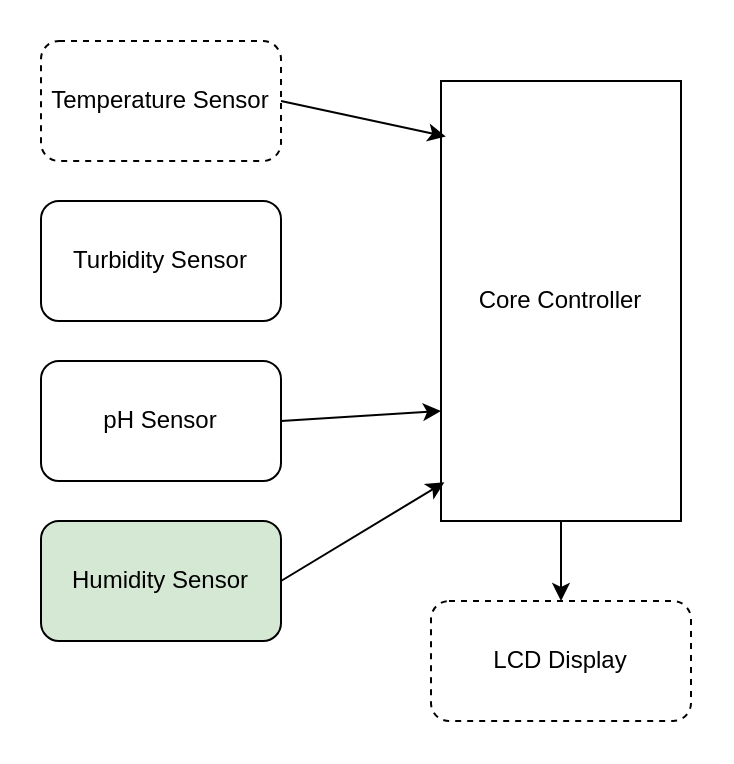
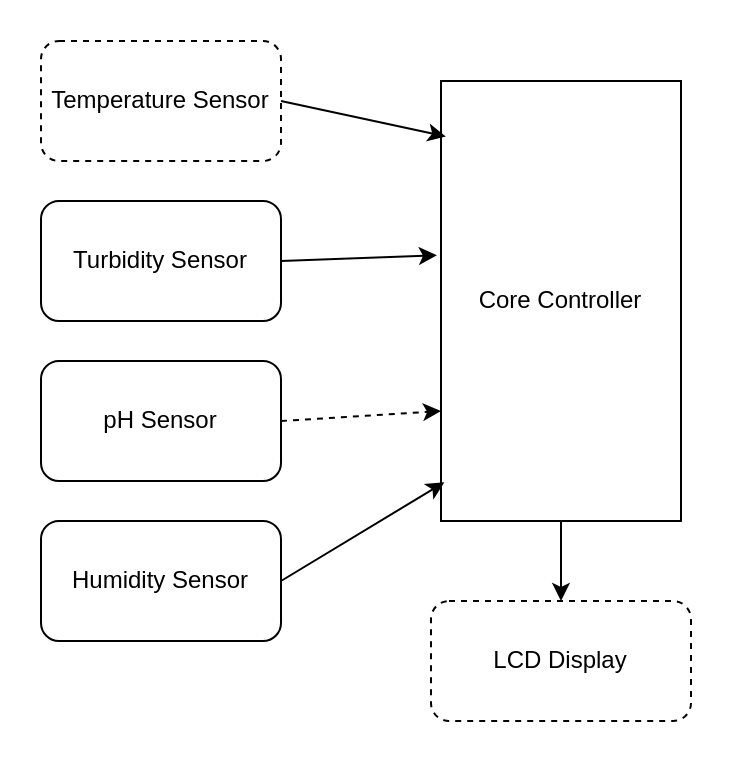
edge "Turbidity Sensor" -> "Core Controller": added
edge "pH Sensor" -> "Core Controller": style solid -> dashed
node "Humidity Sensor": fillcolor #d5e8d4 -> #ffffff
